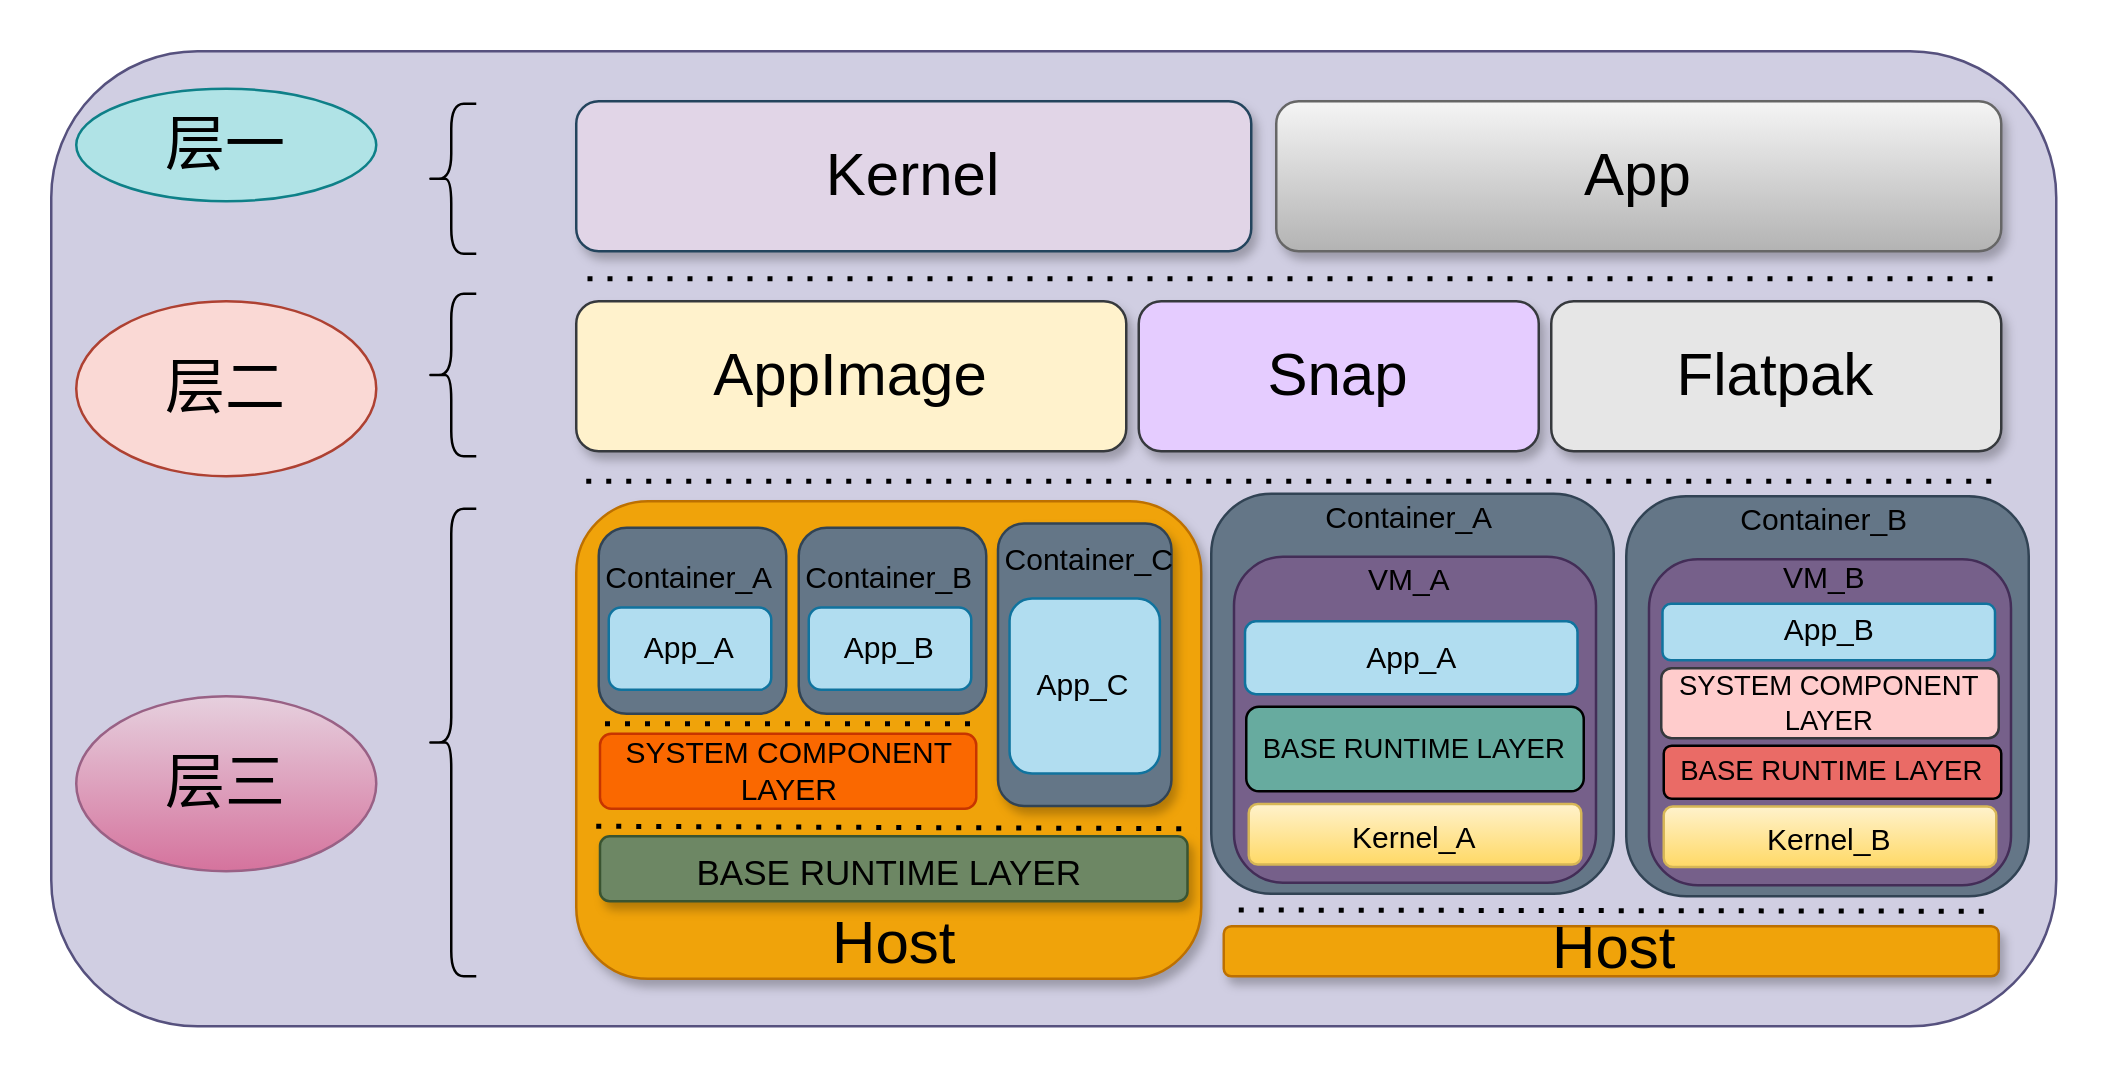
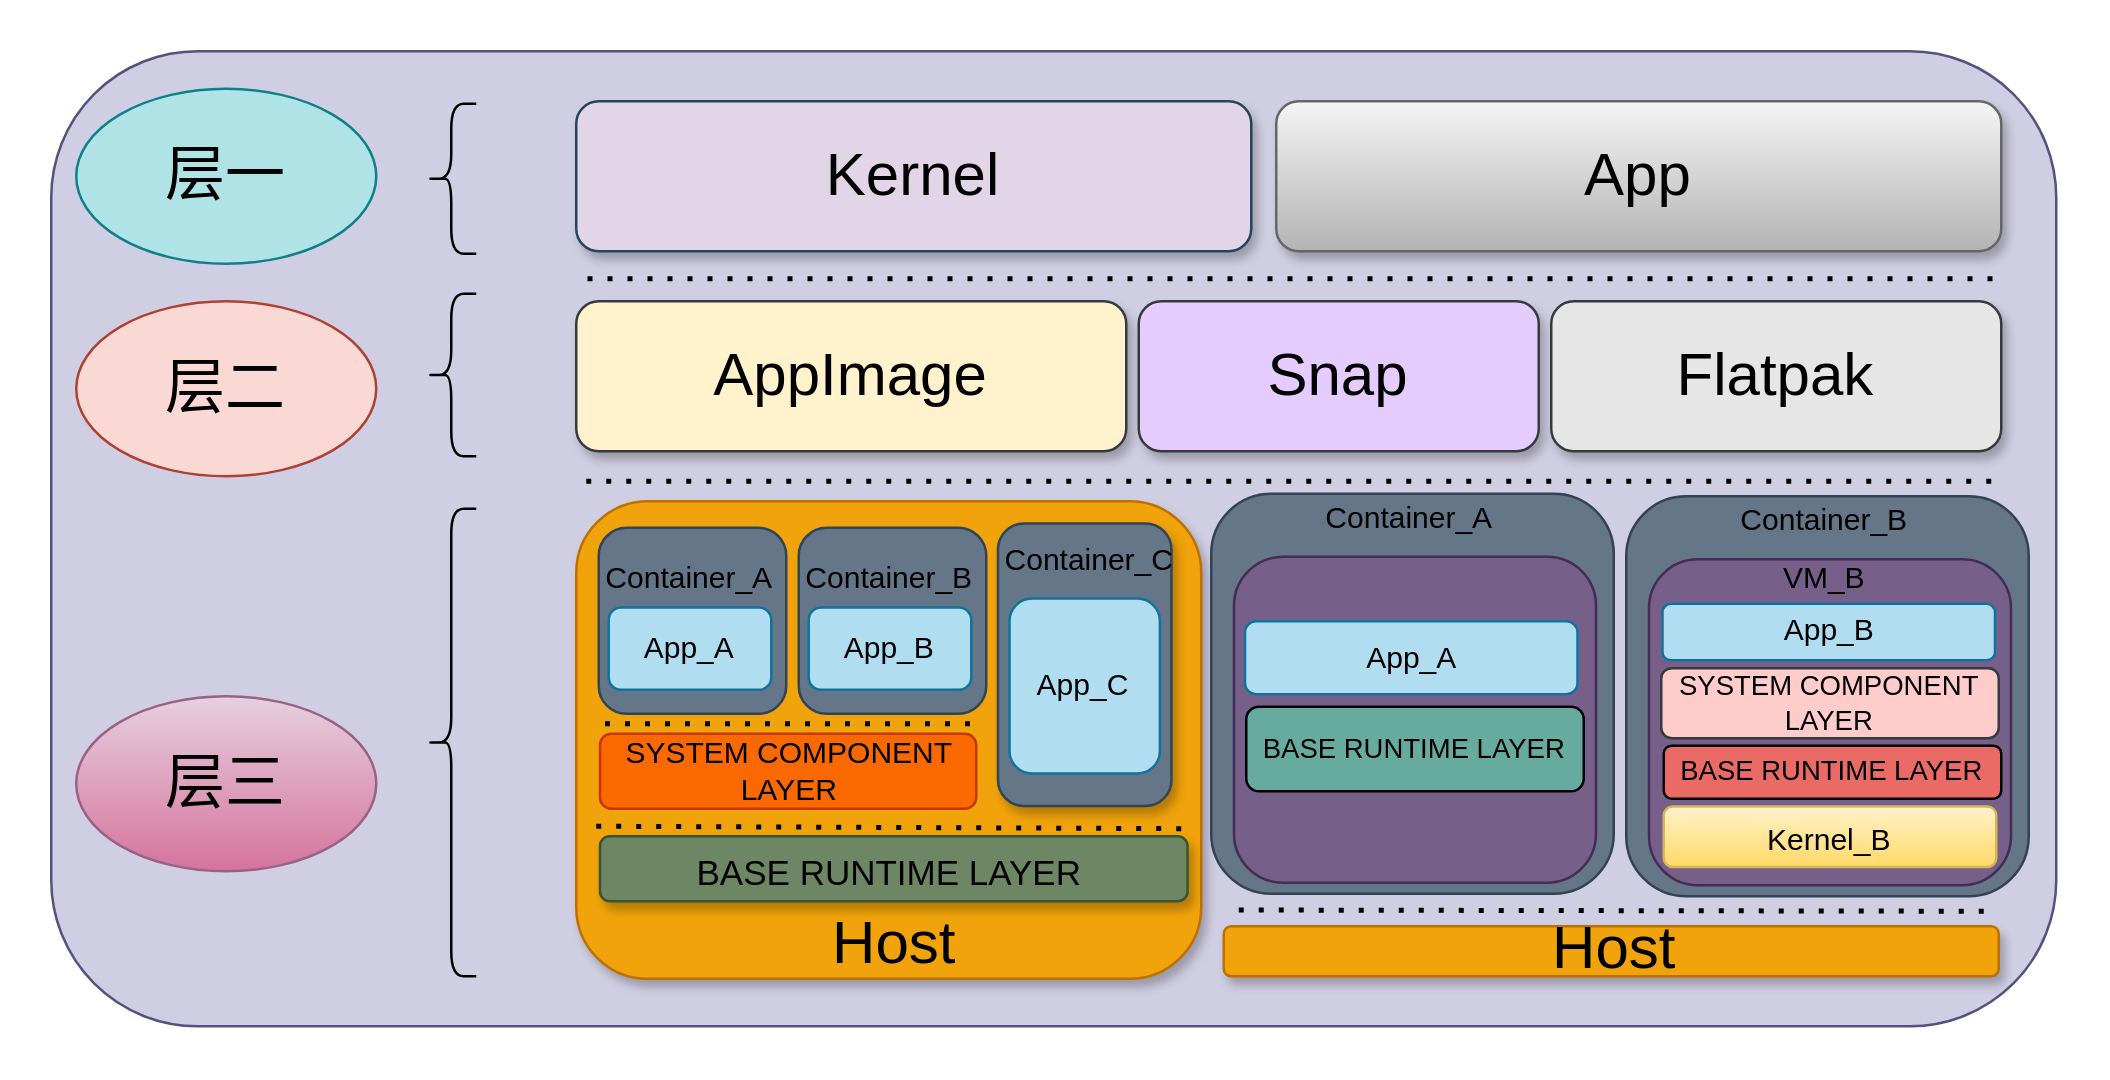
node "层一": size 300x113 -> 300x175
node "VM_A": removed
node "Kernel_A": removed
